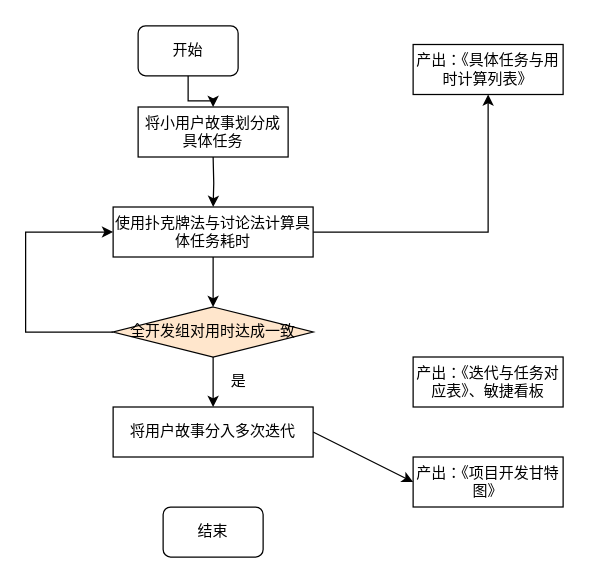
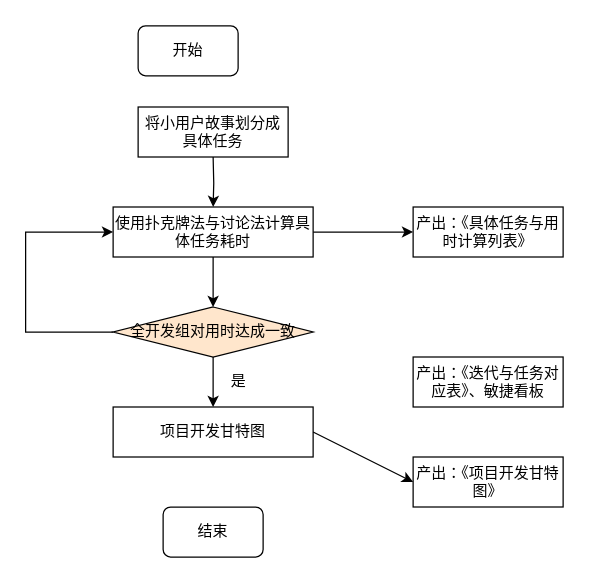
node "产出：《具体任务与用时计算列表》": moved (488, 69) -> (488, 232)
edge "开始" -> "将小用户故事划分成具体任务": removed
node "将用户故事分入多次迭代": label "将用户故事分入多次迭代" -> "项目开发甘特图"
